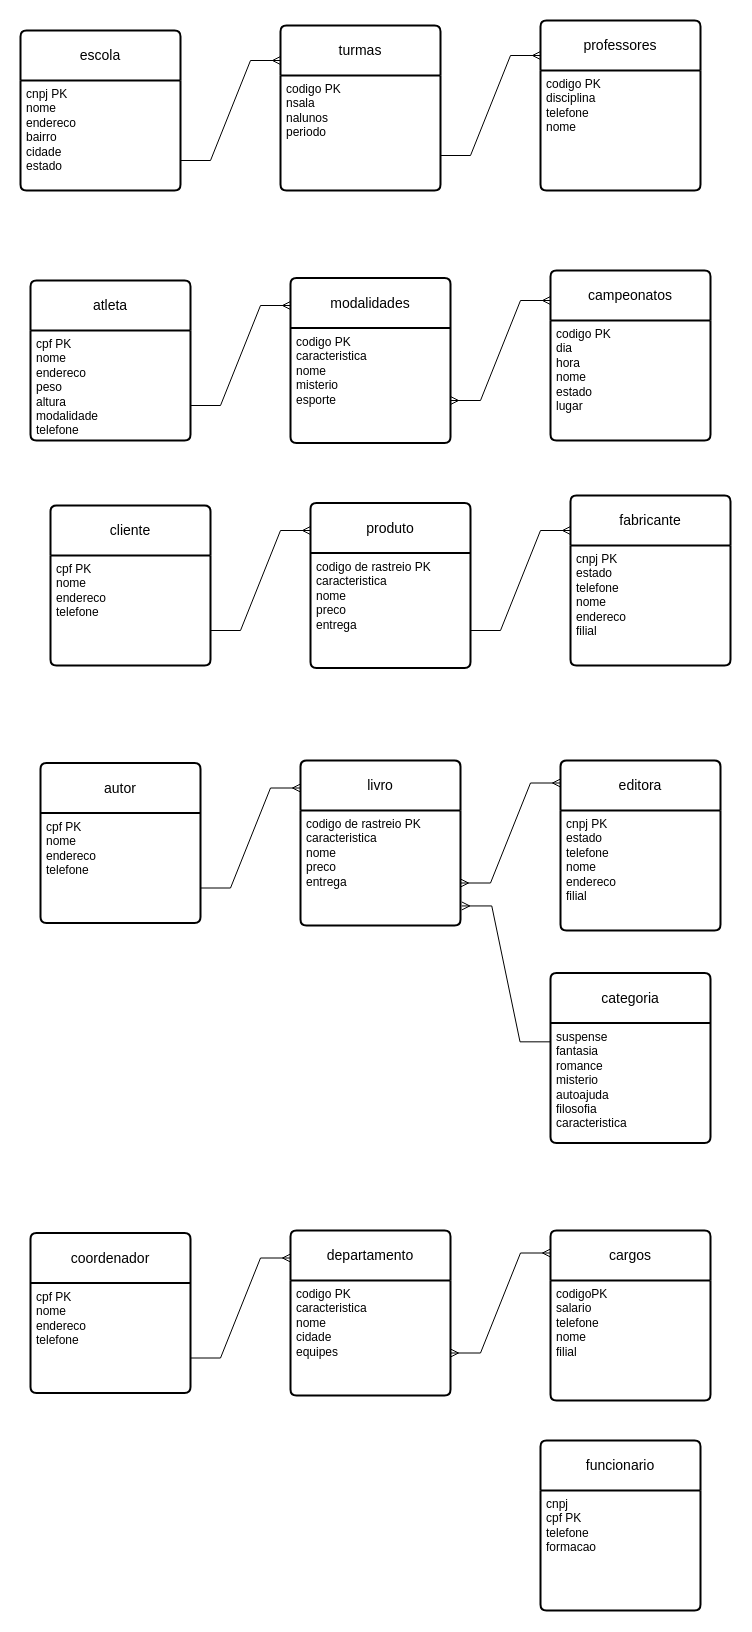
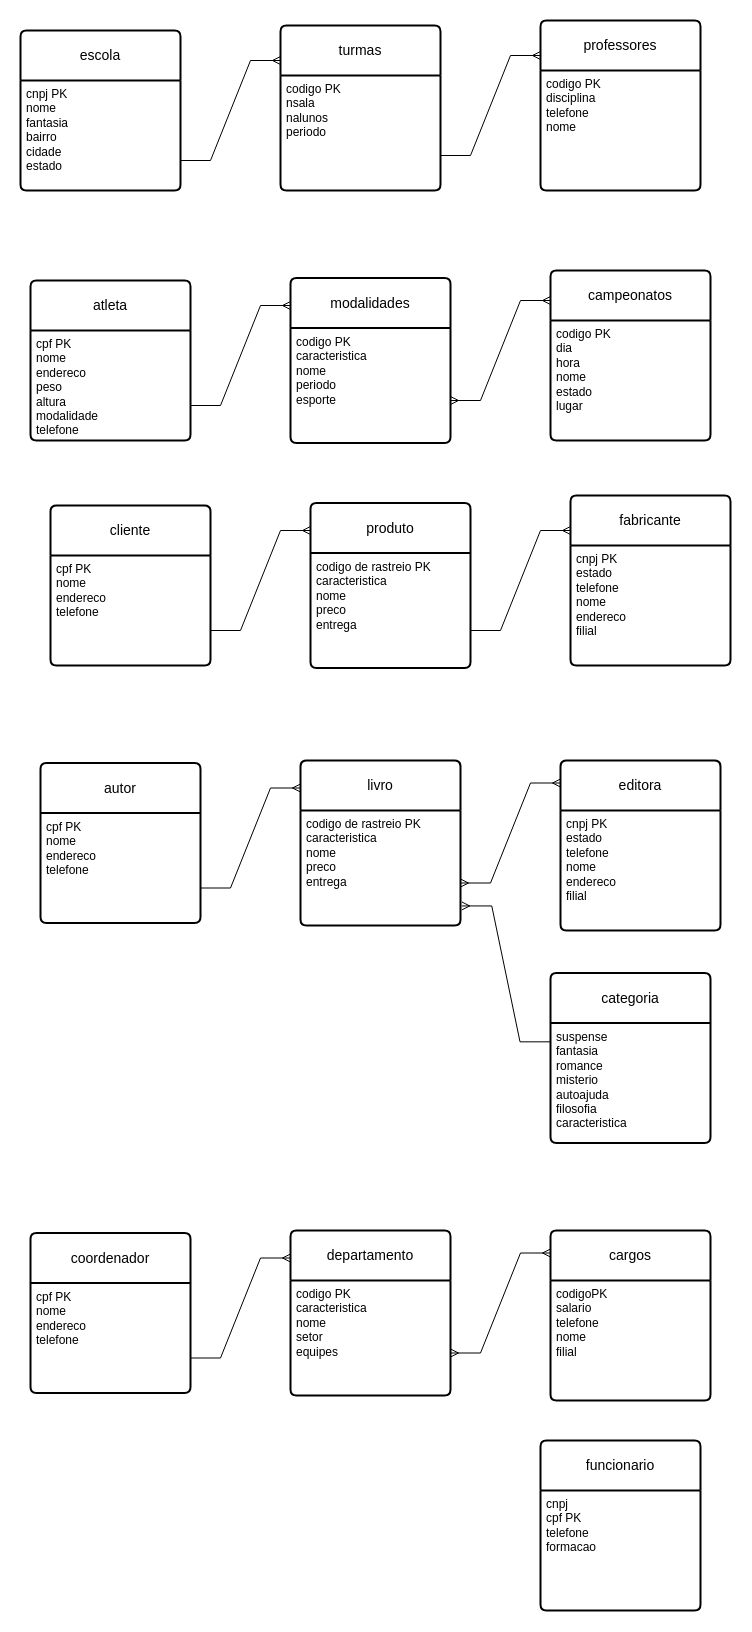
node "cnpj PK nome endereco bairro cidade estado": label "cnpj PK nome endereco bairro cidade estado" -> "cnpj PK nome fantasia bairro cidade estado"
node "codigo PK caracteristica nome misterio esporte": label "codigo PK caracteristica nome misterio esporte" -> "codigo PK caracteristica nome periodo esporte"
node "codigo PK caracteristica nome cidade equipes": label "codigo PK caracteristica nome cidade equipes" -> "codigo PK caracteristica nome setor equipes"
